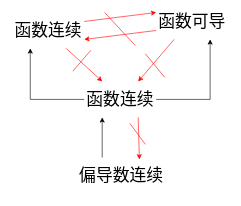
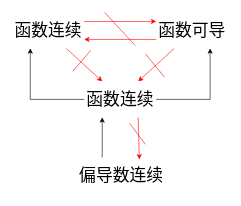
node "函数可导": moved (192, 21) -> (192, 30)
